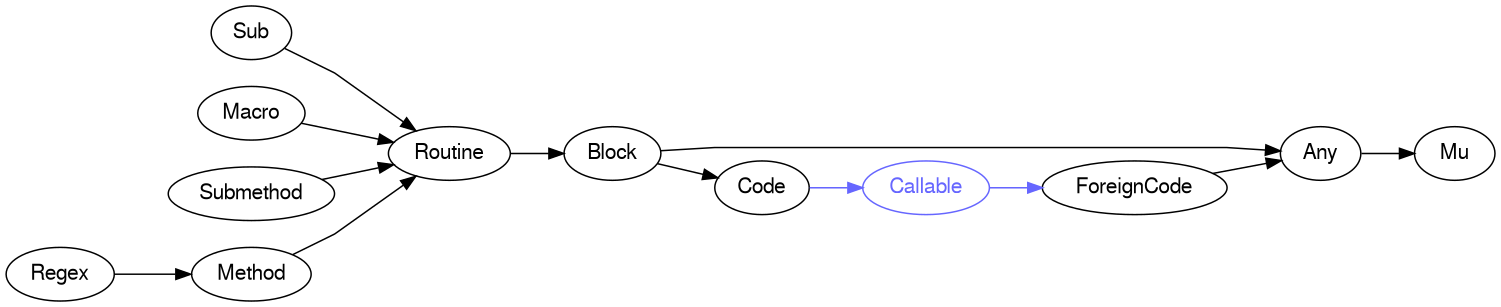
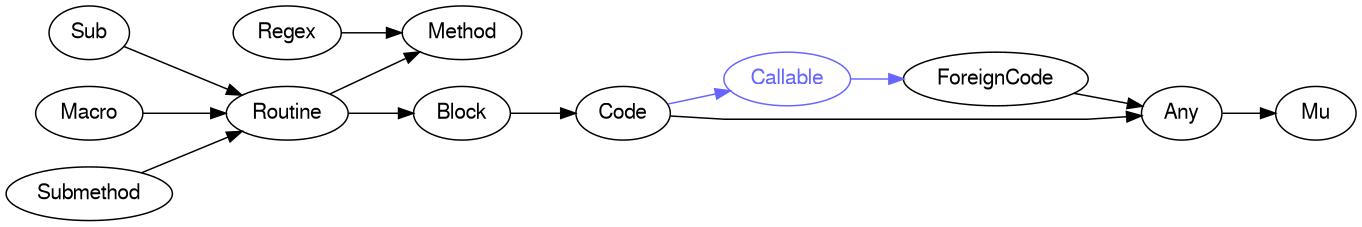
edge "Block" -> "Any": now "Code" -> "Any"
edge "Method" -> "Routine": reversed
